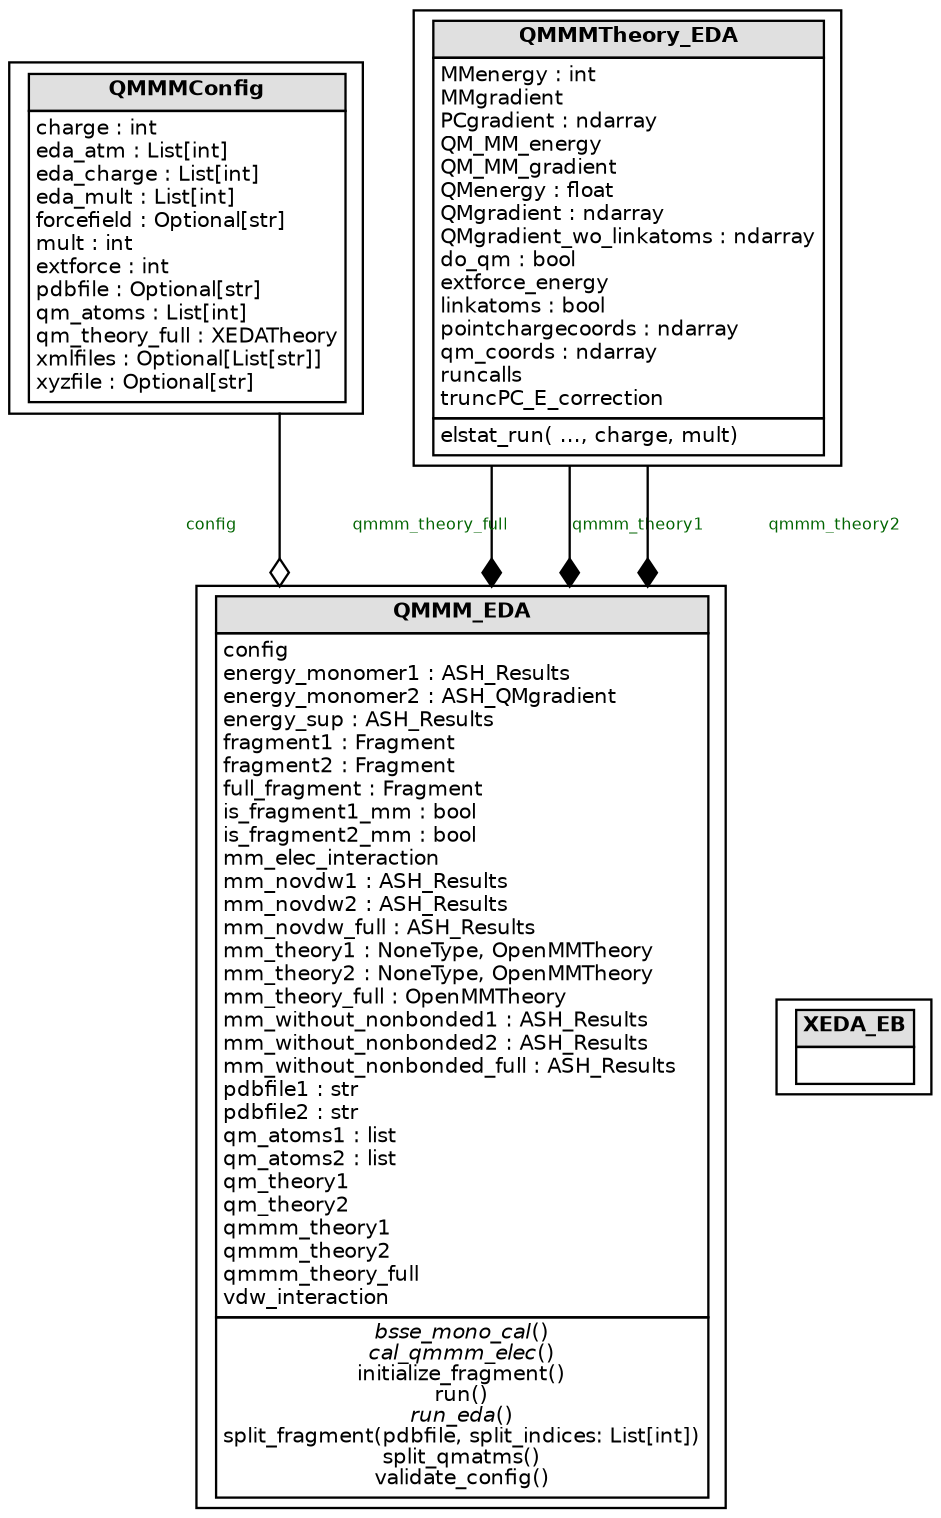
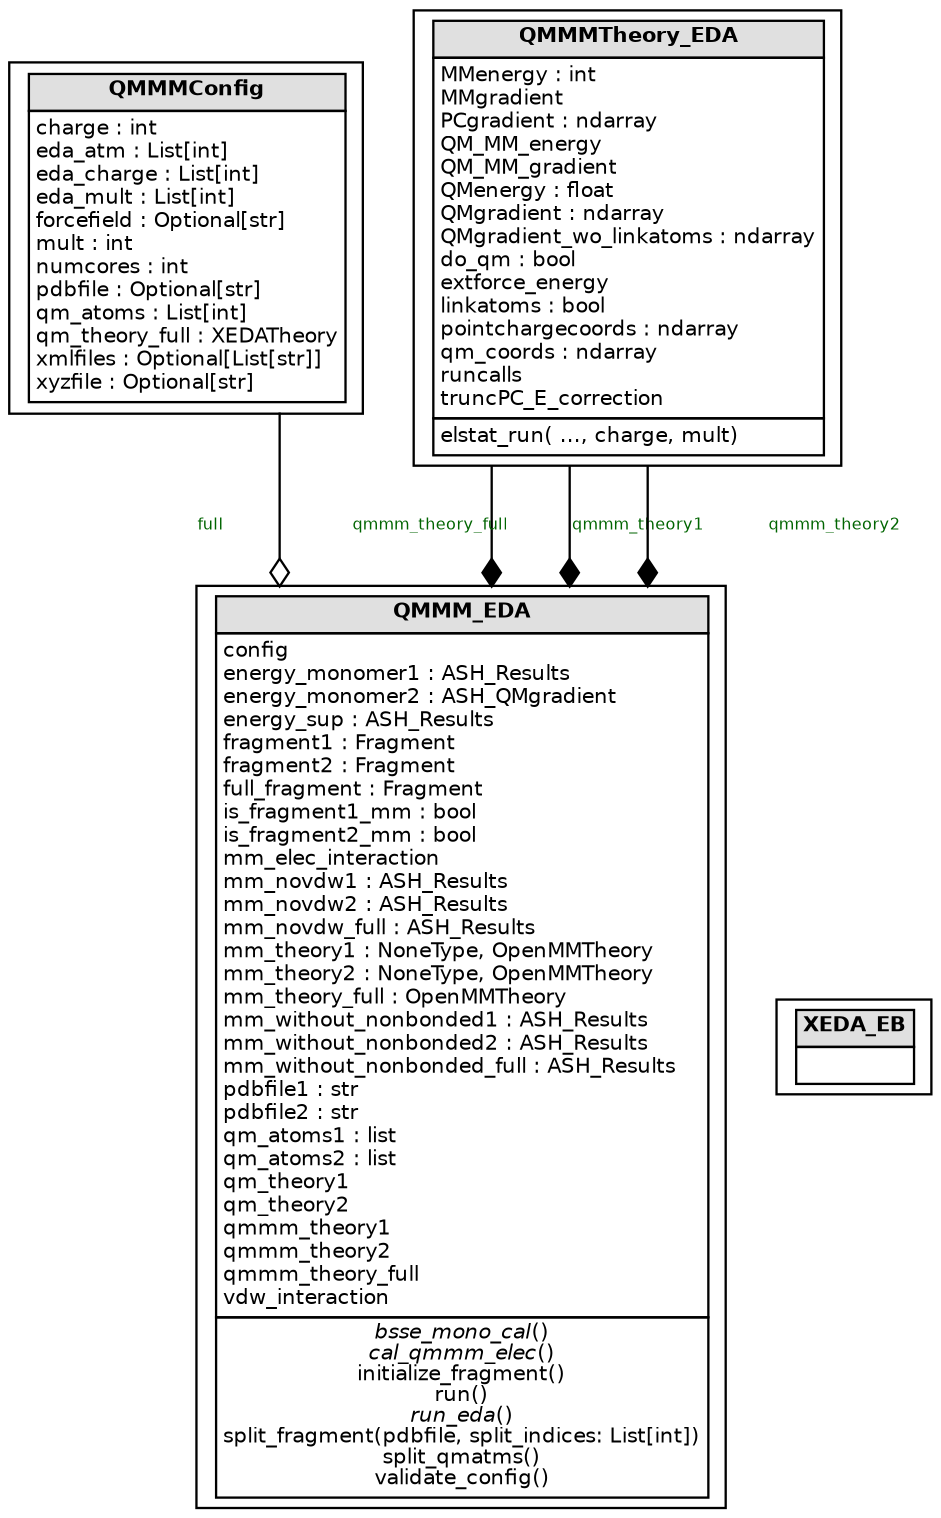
node "QMMMConfig": text "extforce : int" -> "numcores : int"
edge "QMMMConfig" -> "QMMM_EDA": label "config" -> "full"
